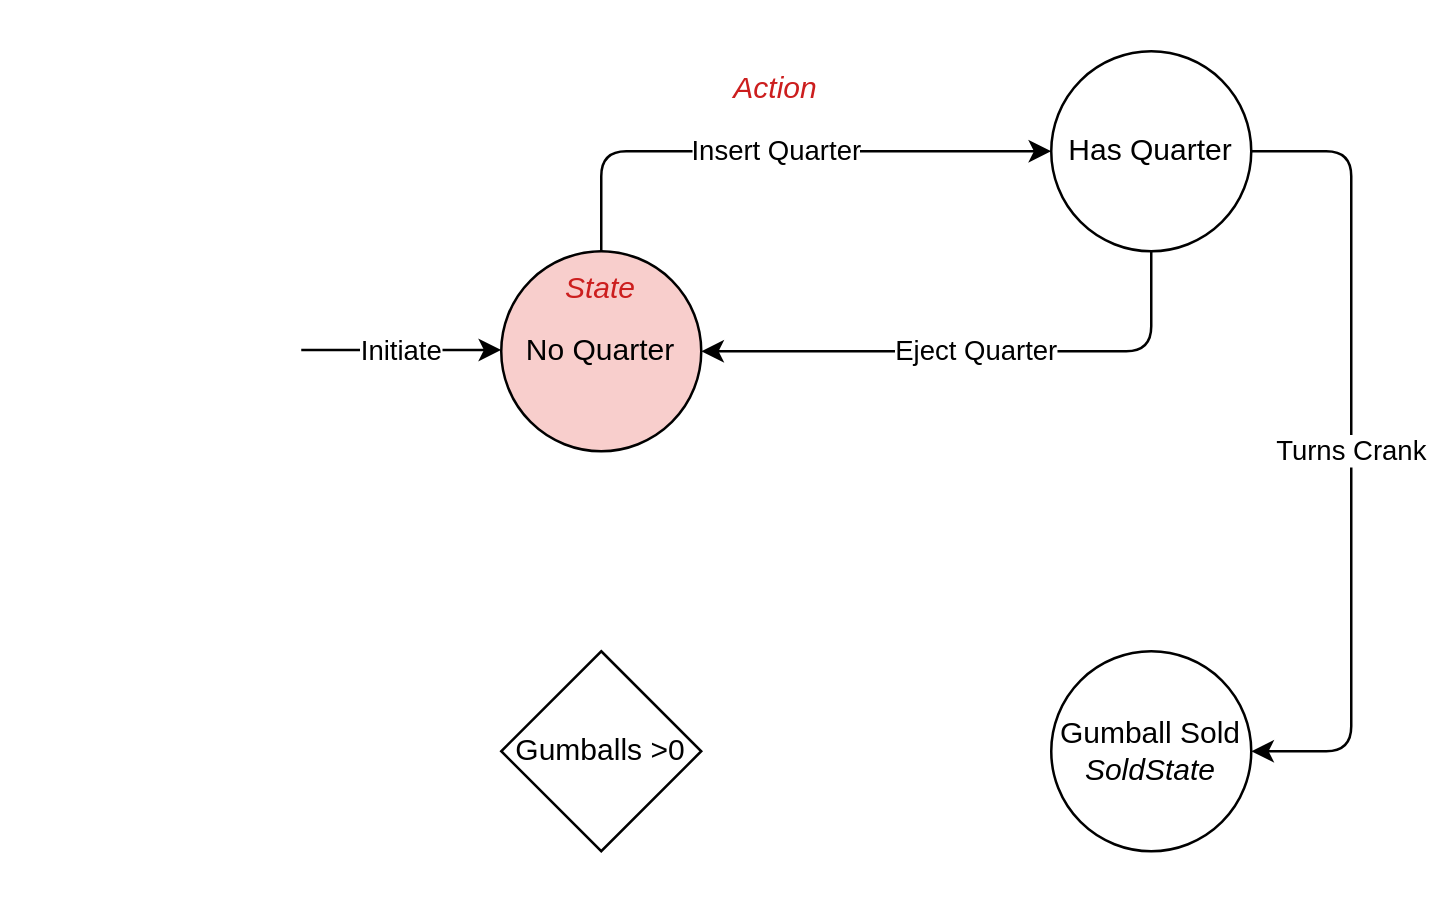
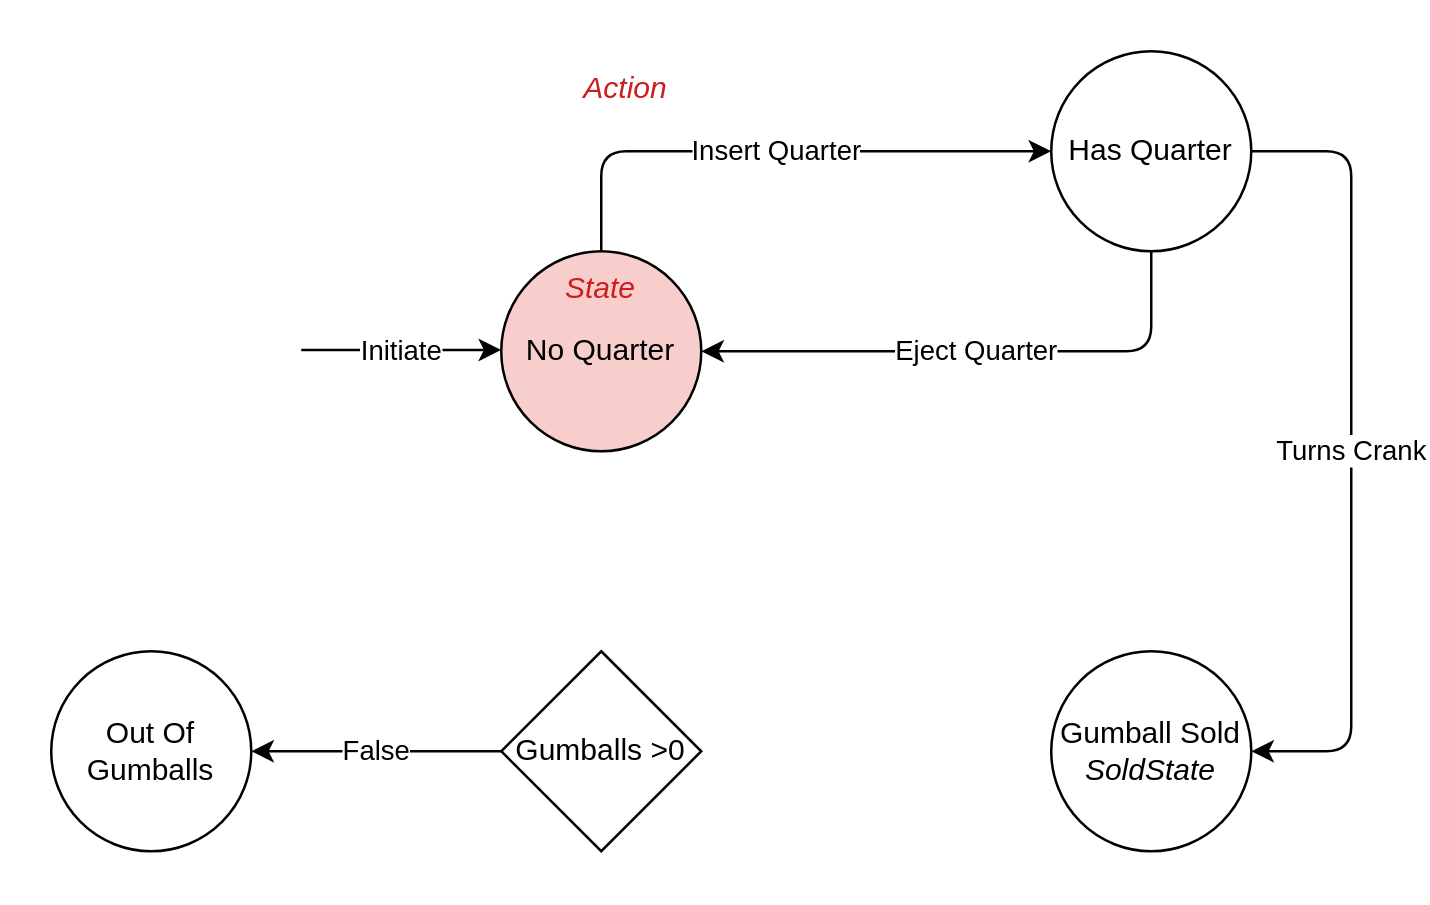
node "Action": moved (776, 89) -> (626, 89)
node "Out Of Gumballs": added
edge "Gumballs >0" -> "Out Of Gumballs": added, label "False"
